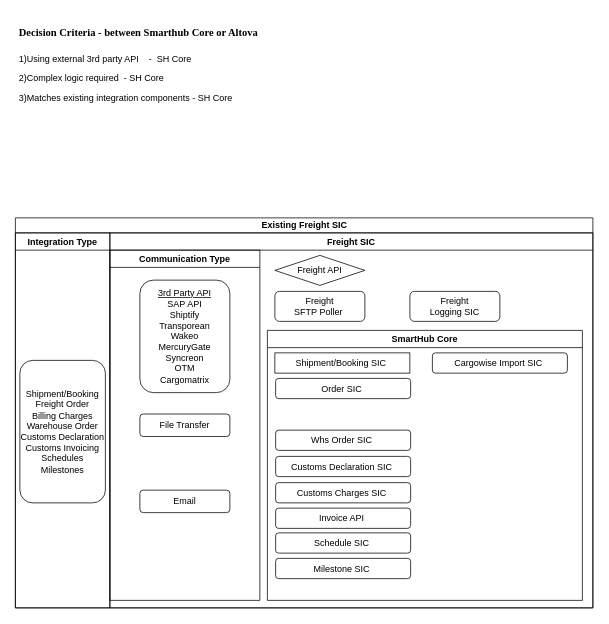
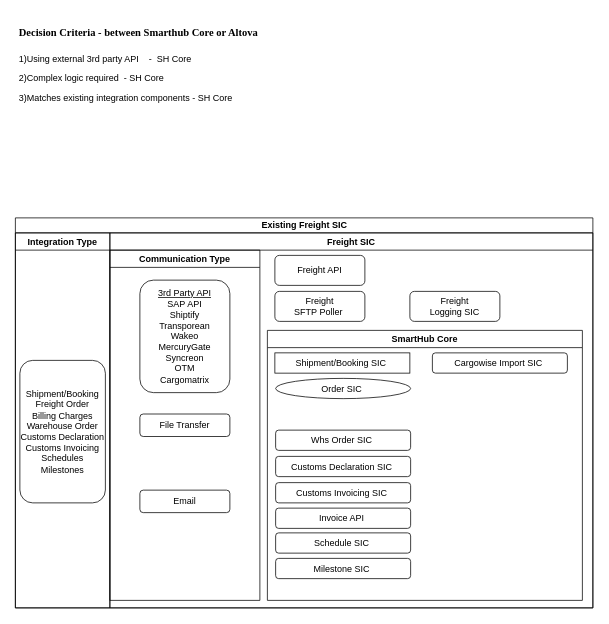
node "Freight API": shape diamond -> rounded rectangle
node "Order SIC": shape rounded rectangle -> ellipse
node "Customs Charges SIC": label "Customs Charges SIC" -> "Customs Invoicing SIC"
